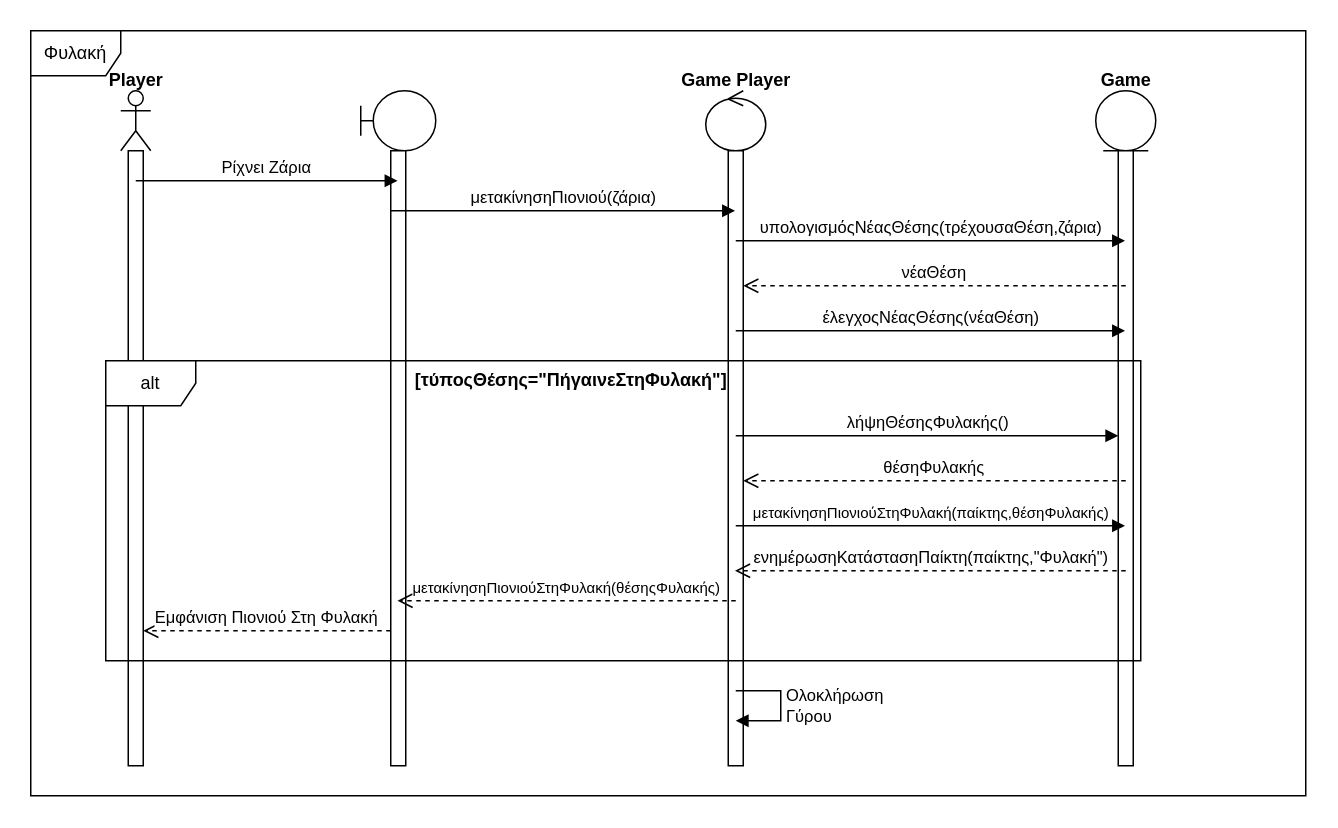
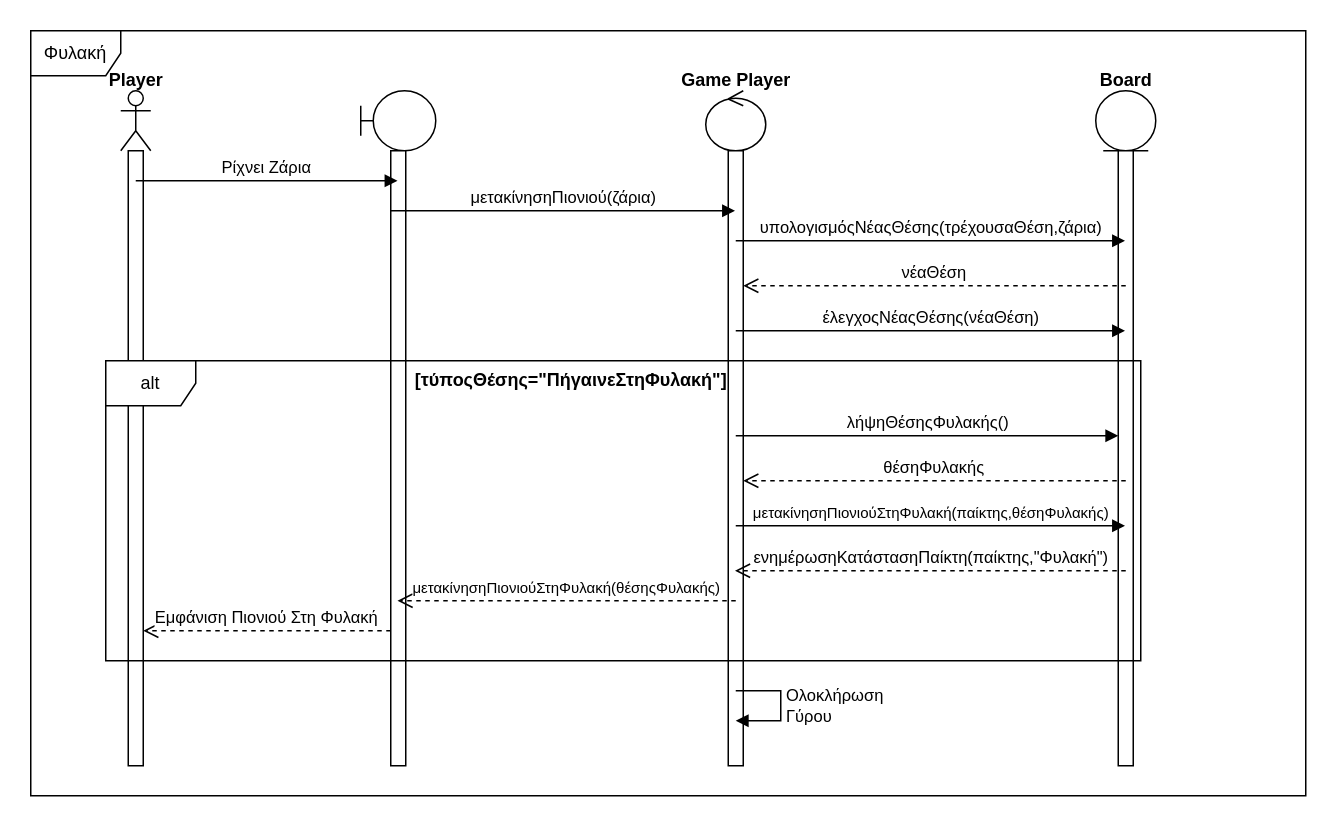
node "Game": label "Game" -> "Board"
